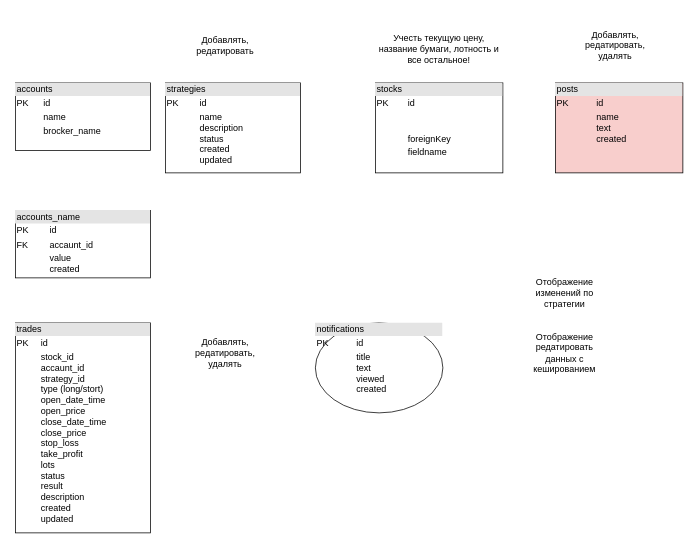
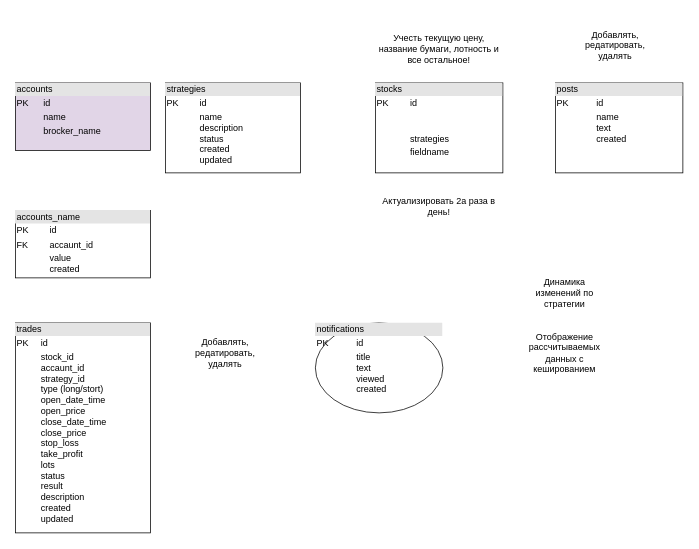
node "Добавлять, редатировать": removed
node "stocks PK id foreignKey fieldname": label "stocks PK id foreignKey fieldname" -> "stocks PK id strategies fieldname"
node "accounts PK id name brocker_name": fillcolor #ffffff -> #e1d5e7
node "posts PK id name text created": fillcolor #f8cecc -> #ffffff
node "Актуализировать 2а раза в день!": added
node "Отображение изменений по стратегии": label "Отображение изменений по стратегии" -> "Динамика изменений по стратегии"
node "Отображение редатировать данных с кешированием": label "Отображение редатировать данных с кешированием" -> "Отображение рассчитываемых данных с кешированием"
